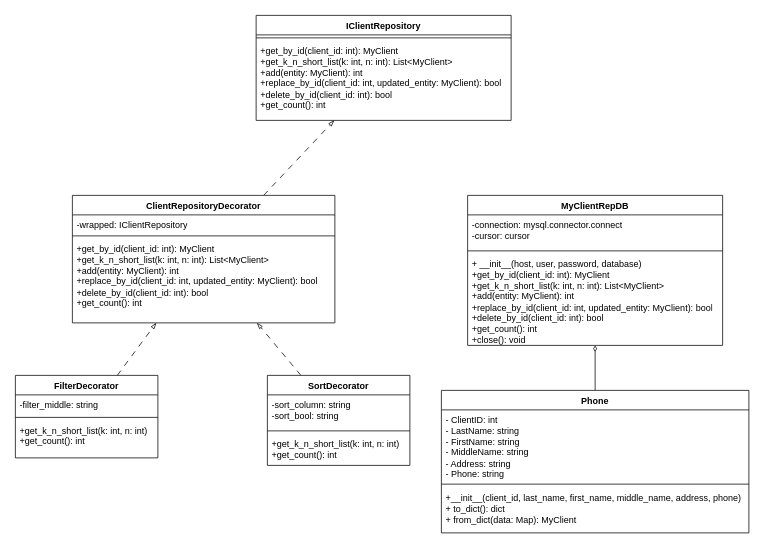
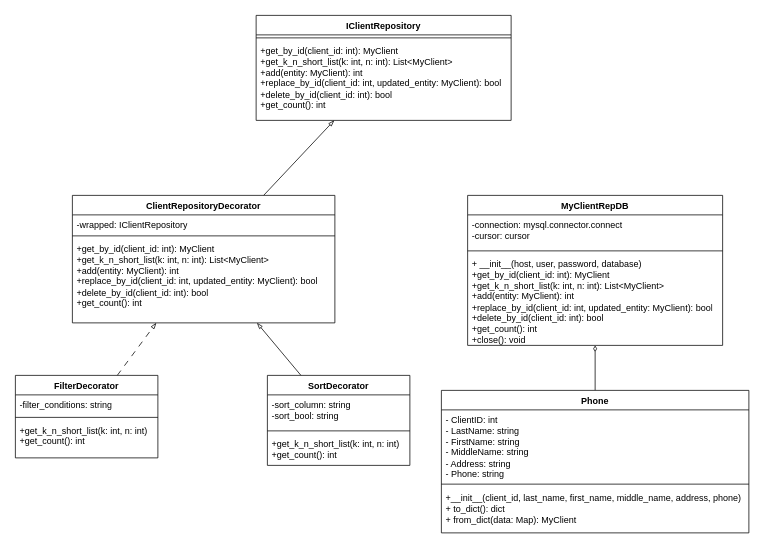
edge "ClientRepositoryDecorator" -> "IClientRepository": style dashed -> solid
edge "SortDecorator" -> "ClientRepositoryDecorator": style dashed -> solid
node "-filter_middle: string": label "-filter_middle: string" -> "-filter_conditions: string"
